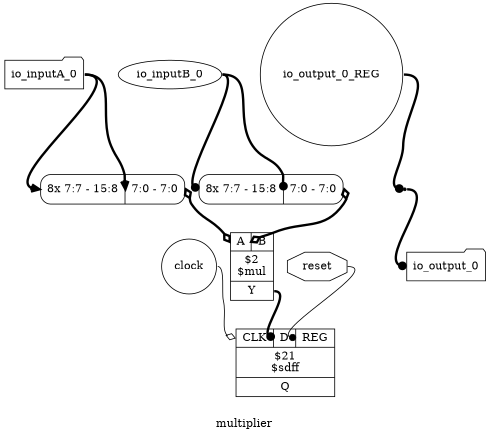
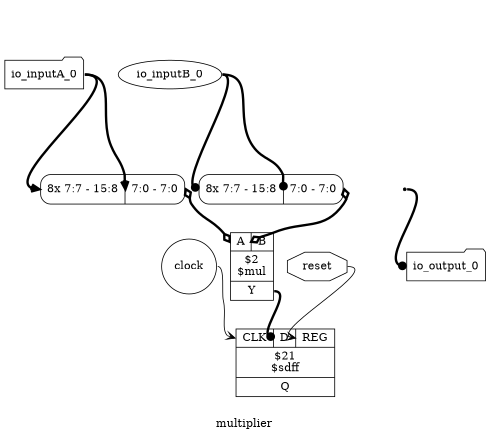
node "io_output_0_REG": removed
edge "reset" -> "CLK": arrowhead dot -> vee
edge "clock" -> "CLK": arrowhead odiamond -> vee
